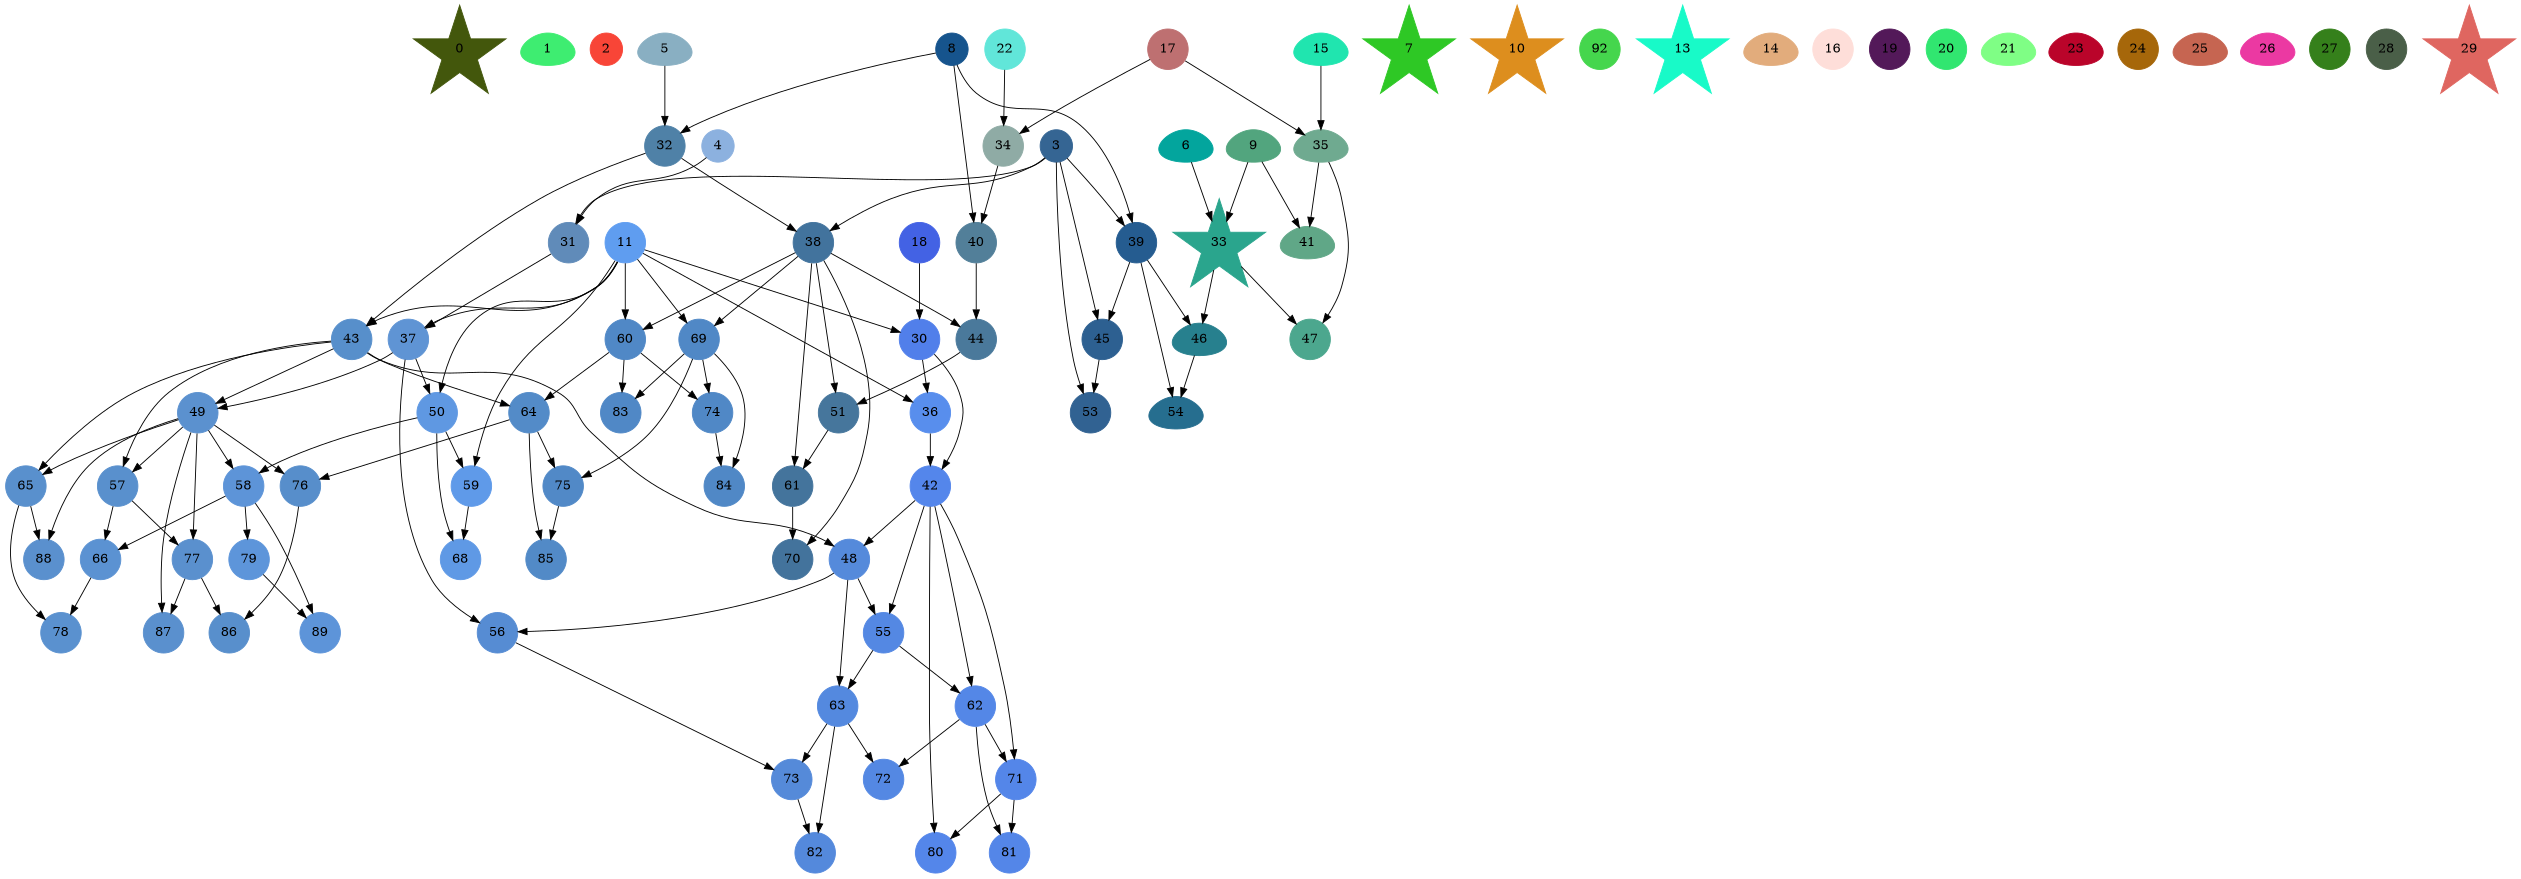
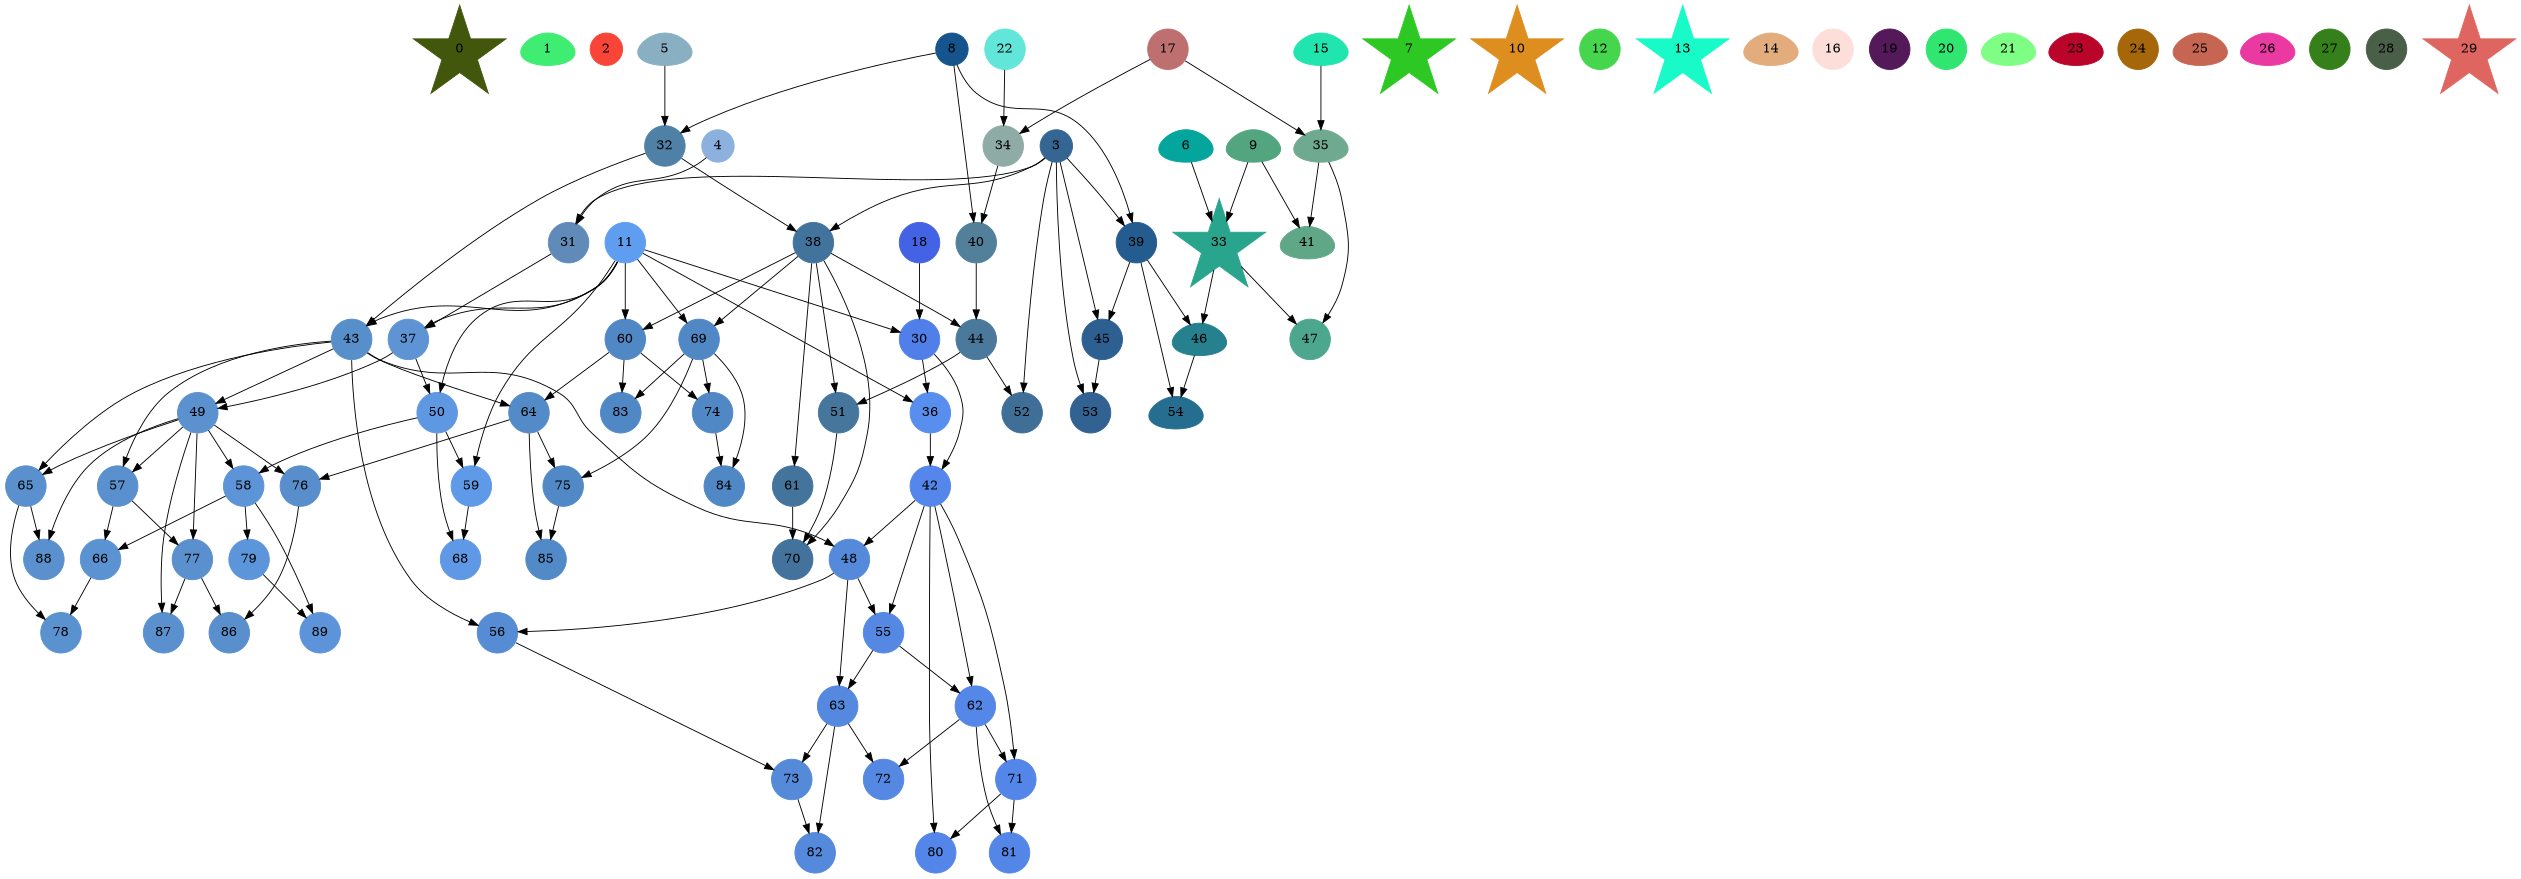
node "92": label "92" -> "12"
node "52": added
edge "51" -> "61": now "51" -> "70"
edge "37" -> "56": now "43" -> "56"
